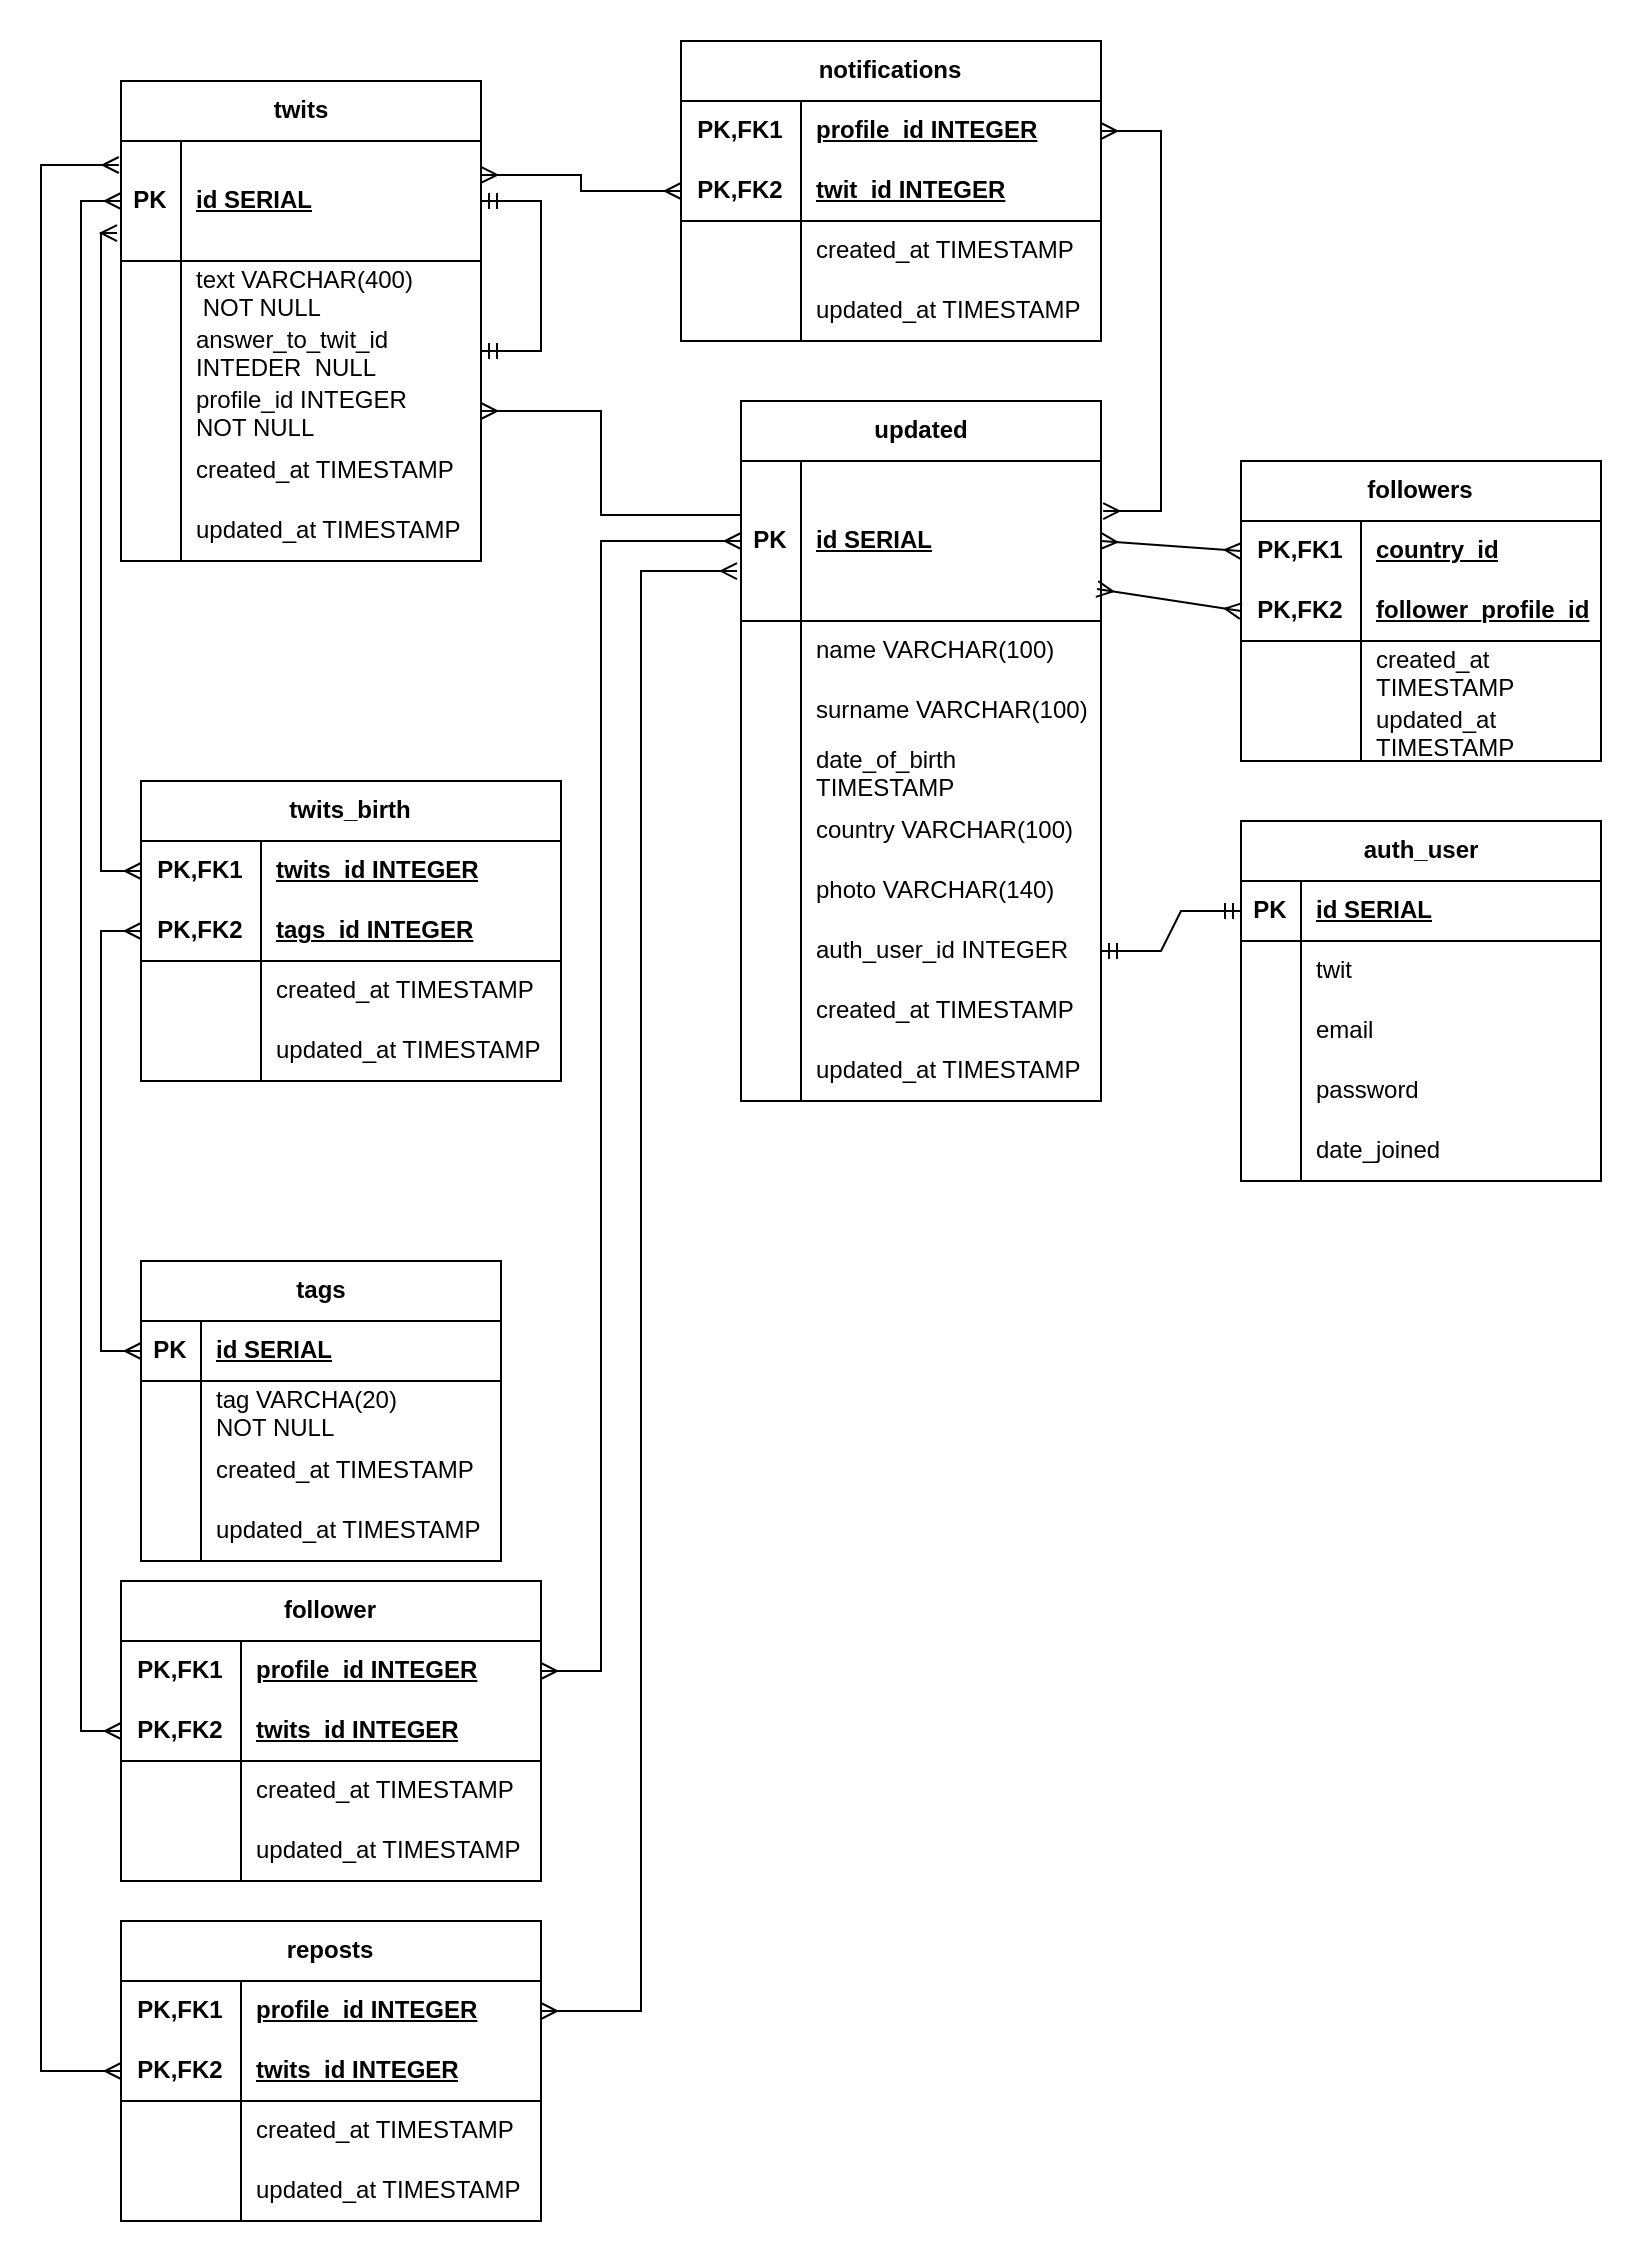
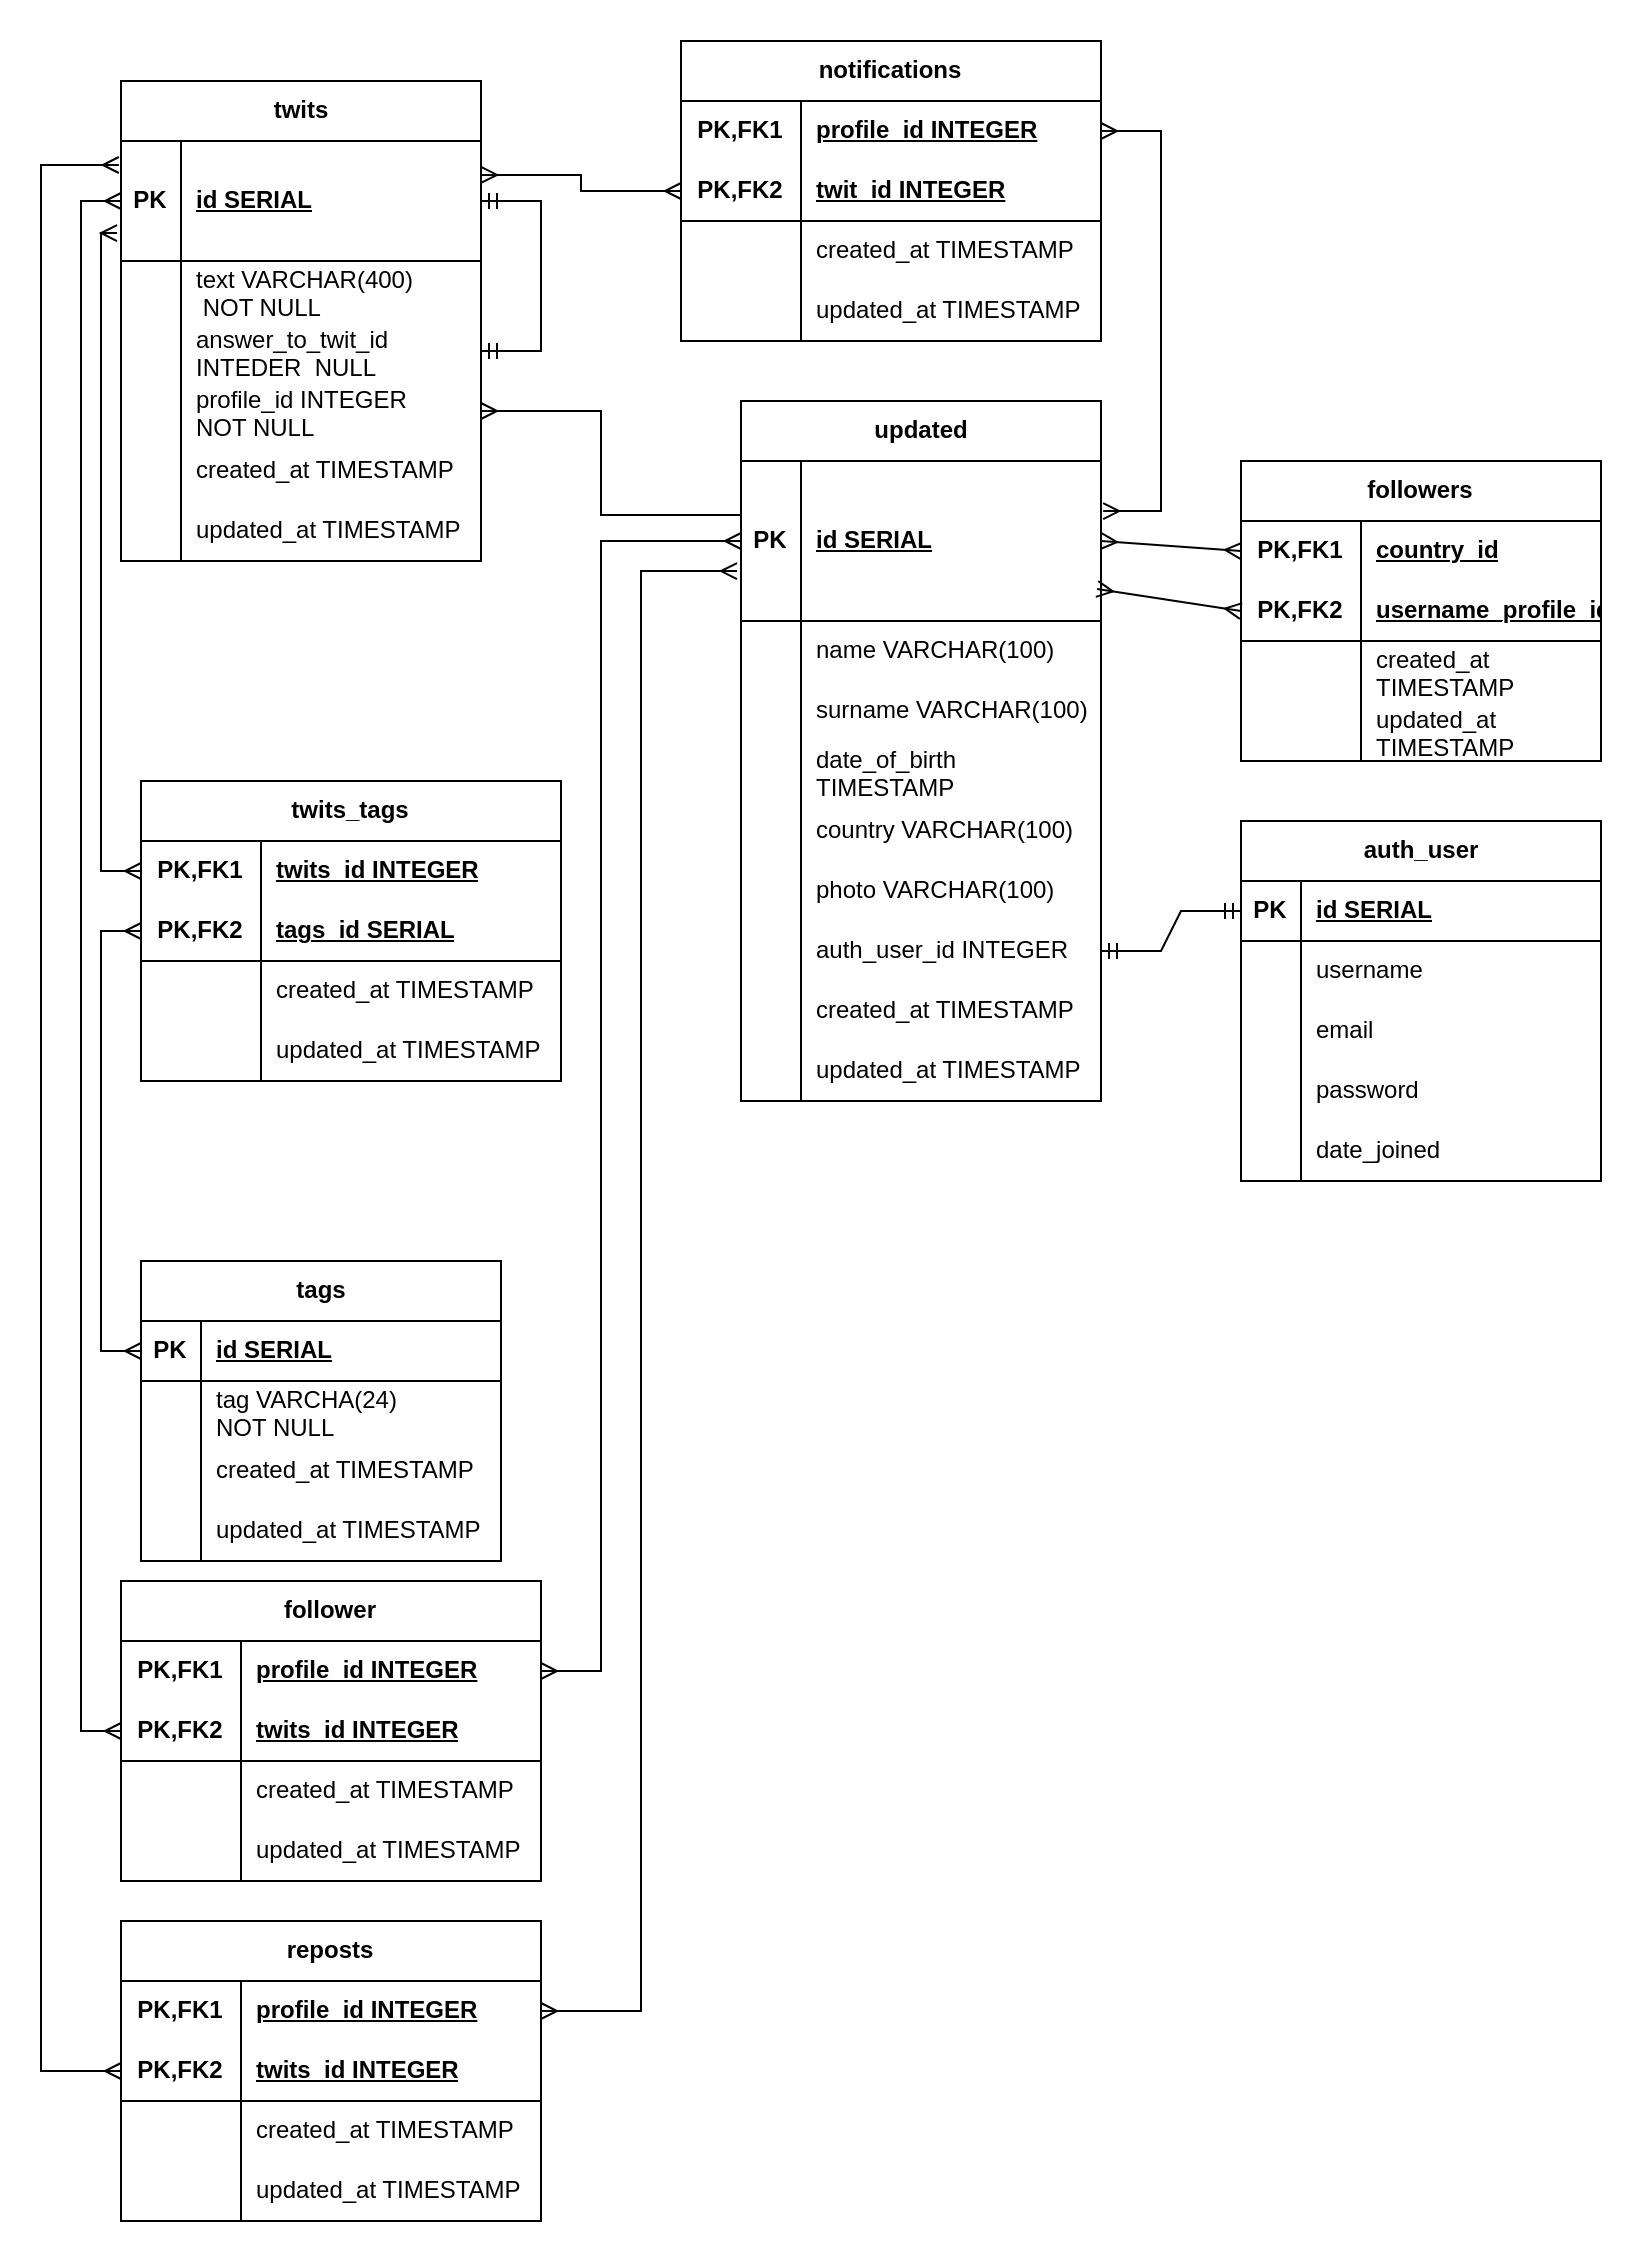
node "follower_profile_id": label "follower_profile_id" -> "username_profile_id"
node "twits_birth": label "twits_birth" -> "twits_tags"
node "photo VARCHAR(140)": label "photo VARCHAR(140)" -> "photo VARCHAR(100)"
node "tags_id INTEGER": label "tags_id INTEGER" -> "tags_id SERIAL"
node "twit": label "twit" -> "username"
node "tag VARCHA(20) NOT NULL": label "tag VARCHA(20) NOT NULL" -> "tag VARCHA(24) NOT NULL"
